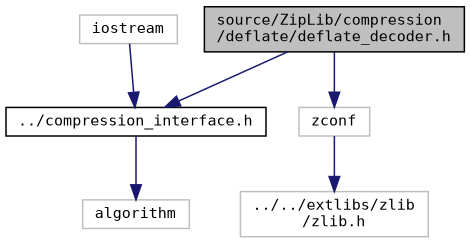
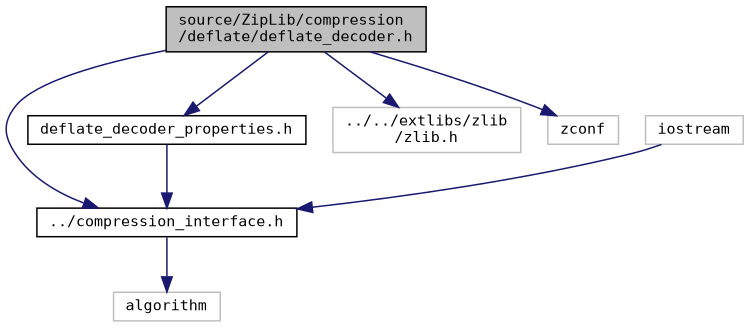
node "deflate_decoder_properties.h": added
edge "zconf" -> "../../extlibs/zlib /zlib.h": now "source/ZipLib/compression /deflate/deflate_decoder.h" -> "../../extlibs/zlib /zlib.h"
